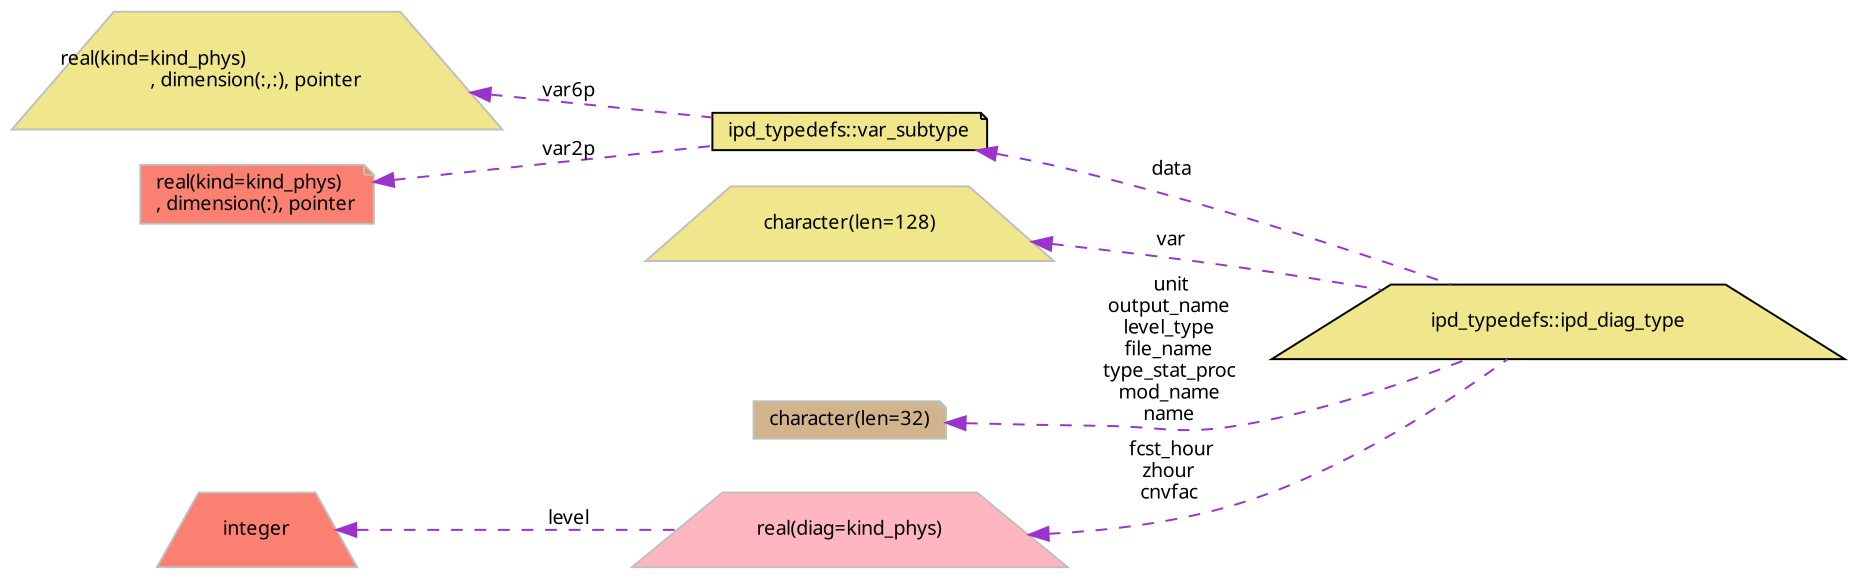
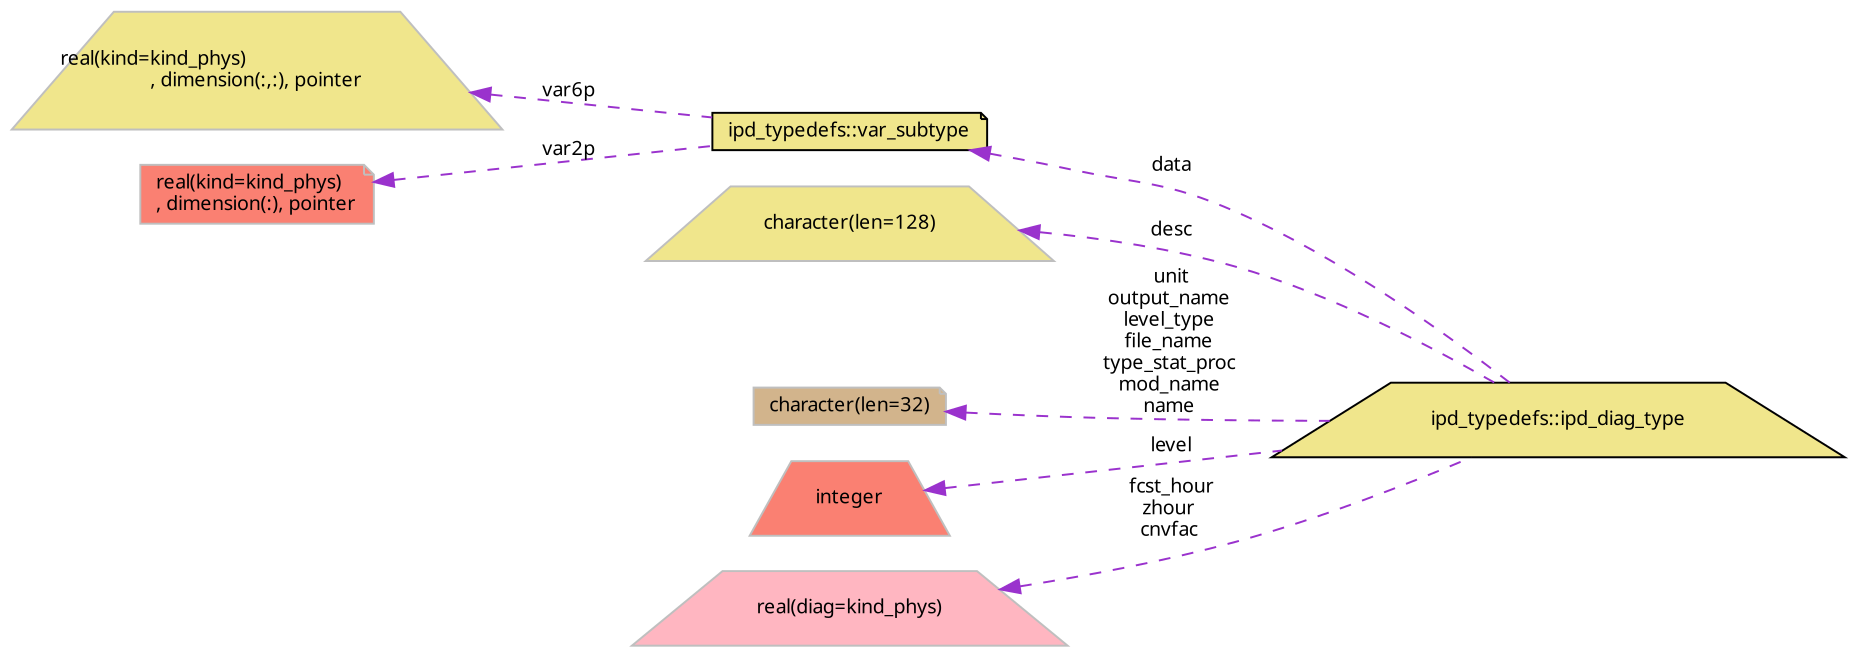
edge "ipd_typedefs::ipd_diag_type" -> "character(len=128)": label " var" -> " desc"
edge "real(diag=kind_phys)" -> "integer": now "ipd_typedefs::ipd_diag_type" -> "integer"
